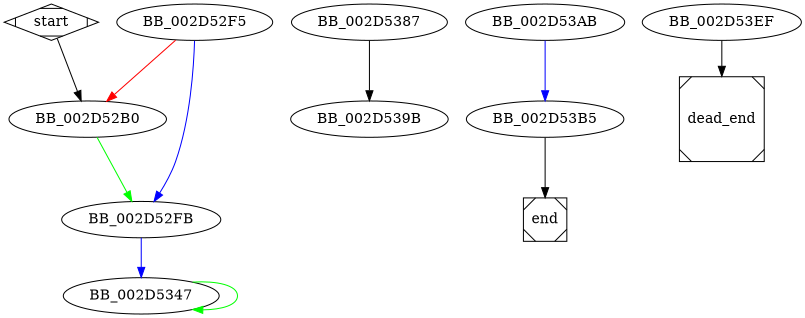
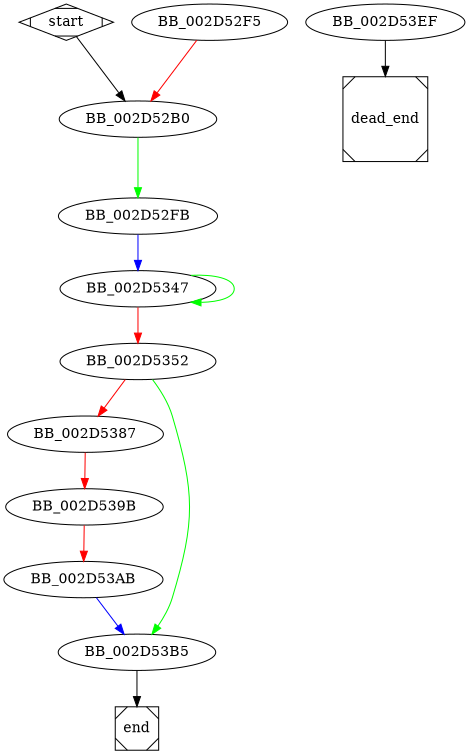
edge "BB_002D5387" -> "BB_002D539B": color black -> red
edge "BB_002D52F5" -> "BB_002D52FB": removed
node "BB_002D5352": added
edge "BB_002D539B" -> "BB_002D53AB": added
